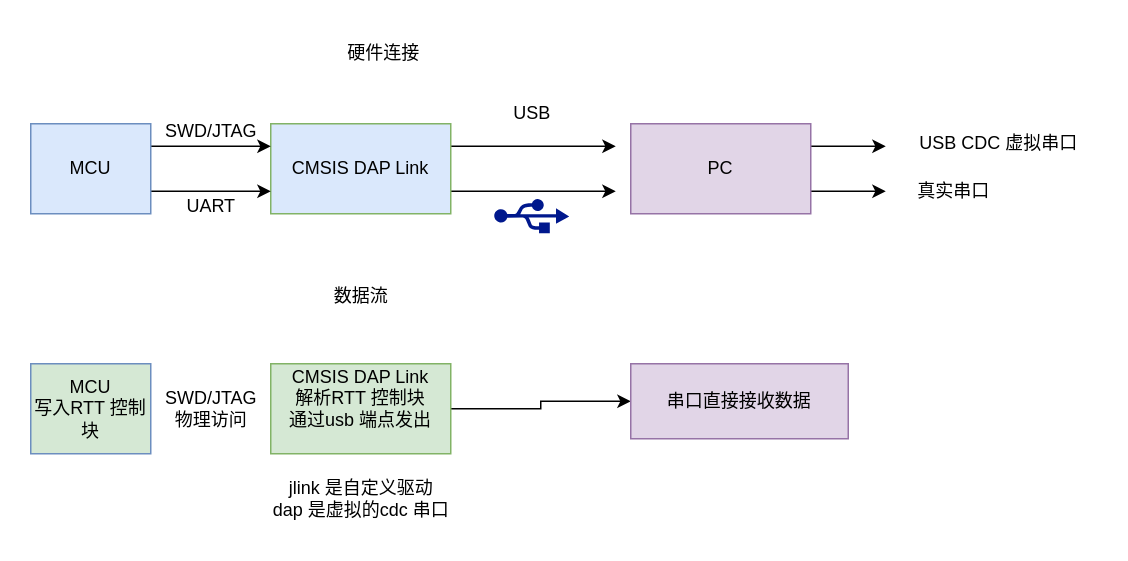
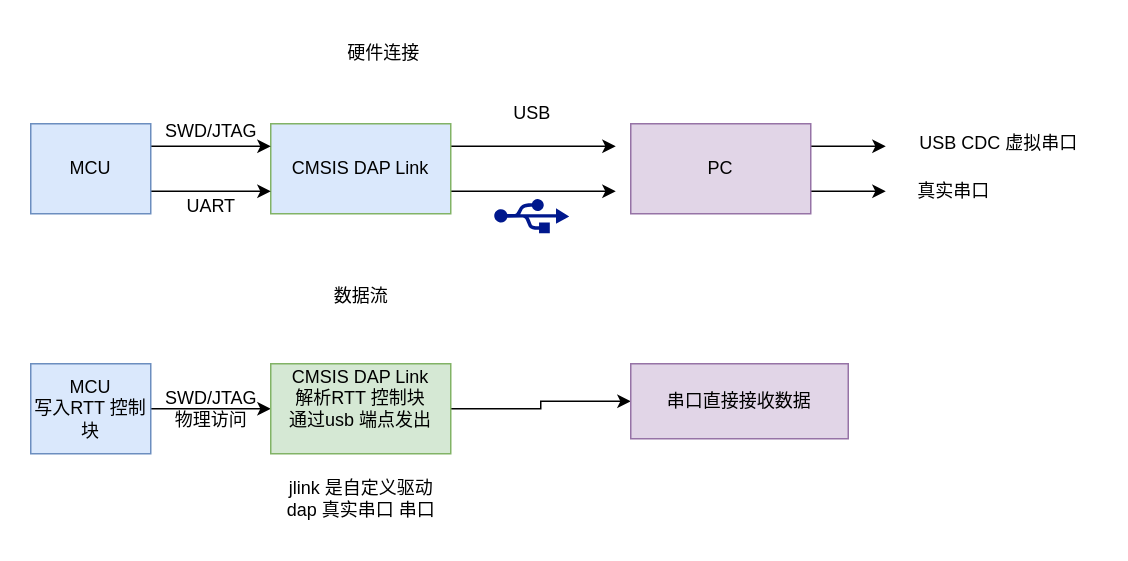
node "MCU 写入RTT 控制块": fillcolor #d5e8d4 -> #dae8fc
edge "MCU 写入RTT 控制块" -> "CMSIS DAP Link 解析RTT 控制块 通过usb 端点发出": added
node "jlink 是自定义驱动 dap 是虚拟的cdc 串口": label "jlink 是自定义驱动 dap 是虚拟的cdc 串口" -> "jlink 是自定义驱动 dap 真实串口 串口"
